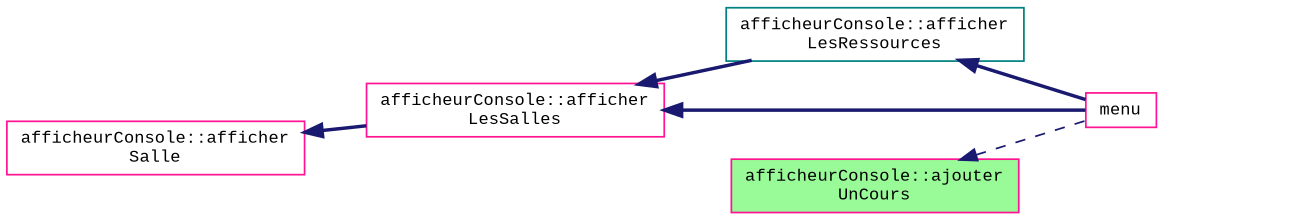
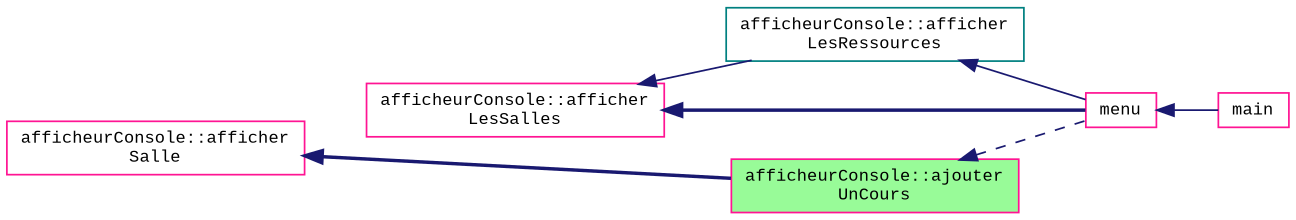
edge "afficheurConsole::afficher LesRessources" -> "afficheurConsole::afficher LesSalles": style bold -> solid
edge "menu" -> "afficheurConsole::afficher LesRessources": style bold -> solid
node "main": added
edge "afficheurConsole::afficher LesSalles" -> "afficheurConsole::afficher Salle": now "afficheurConsole::ajouter UnCours" -> "afficheurConsole::afficher Salle"
